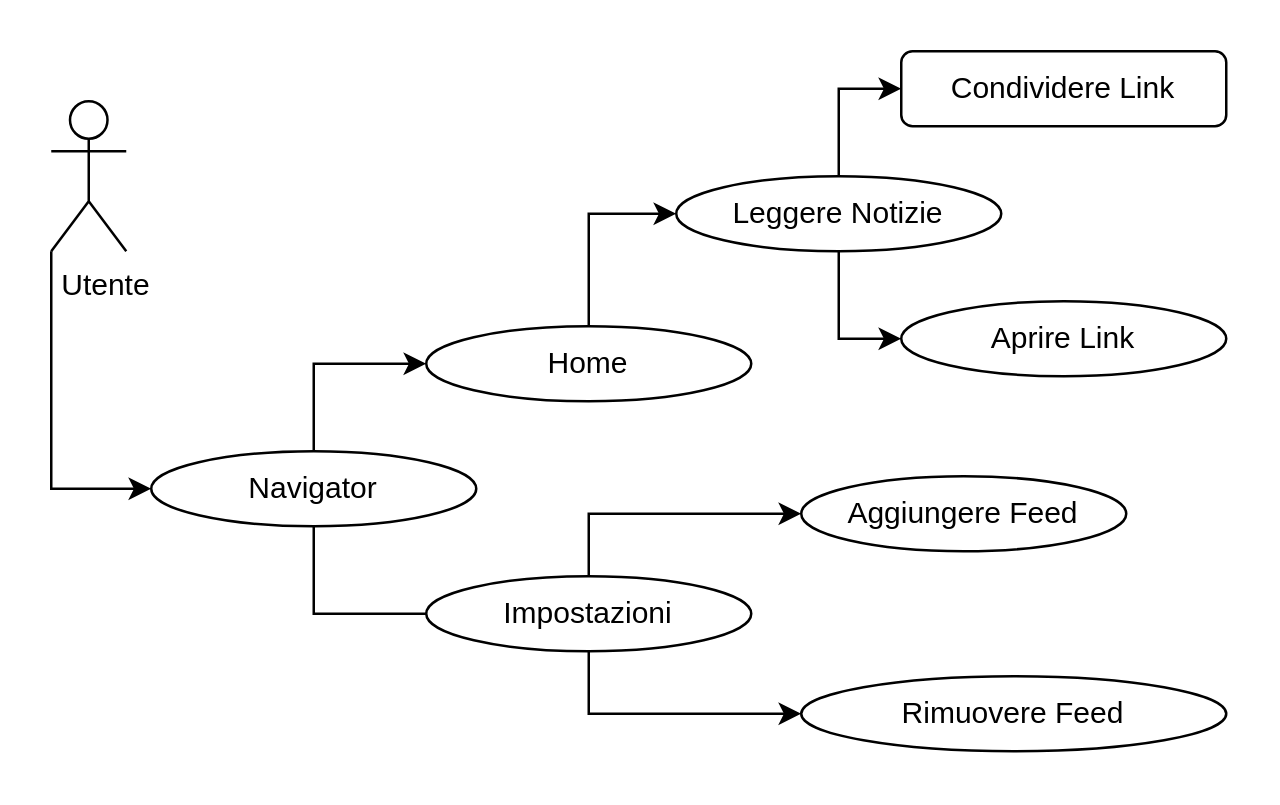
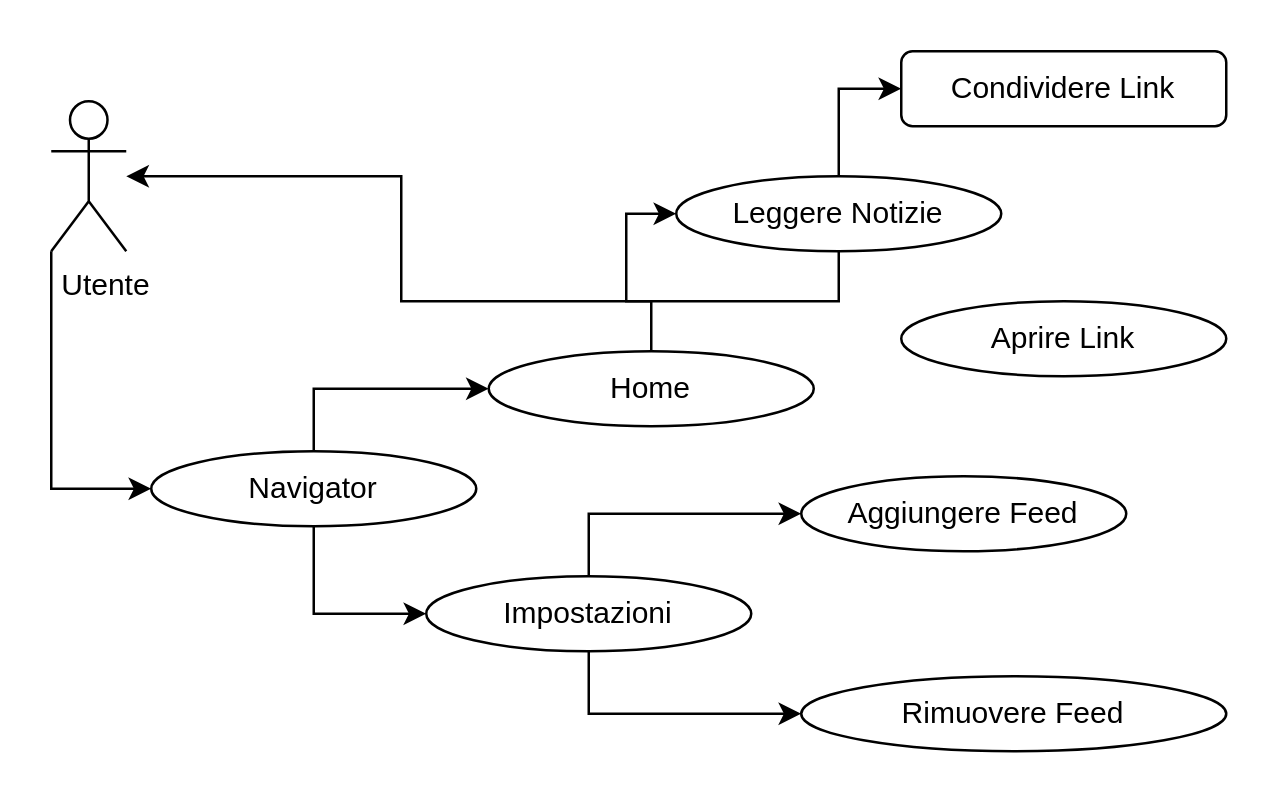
edge "Leggere Notizie" -> "Aprire Link": now "Leggere Notizie" -> "Utente"
node "Home": moved (589, 364) -> (651, 389)
edge "Navigator" -- "Impostazioni": arrowhead none -> classic
